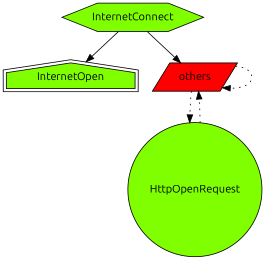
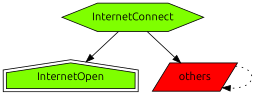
node "HttpOpenRequest": removed
